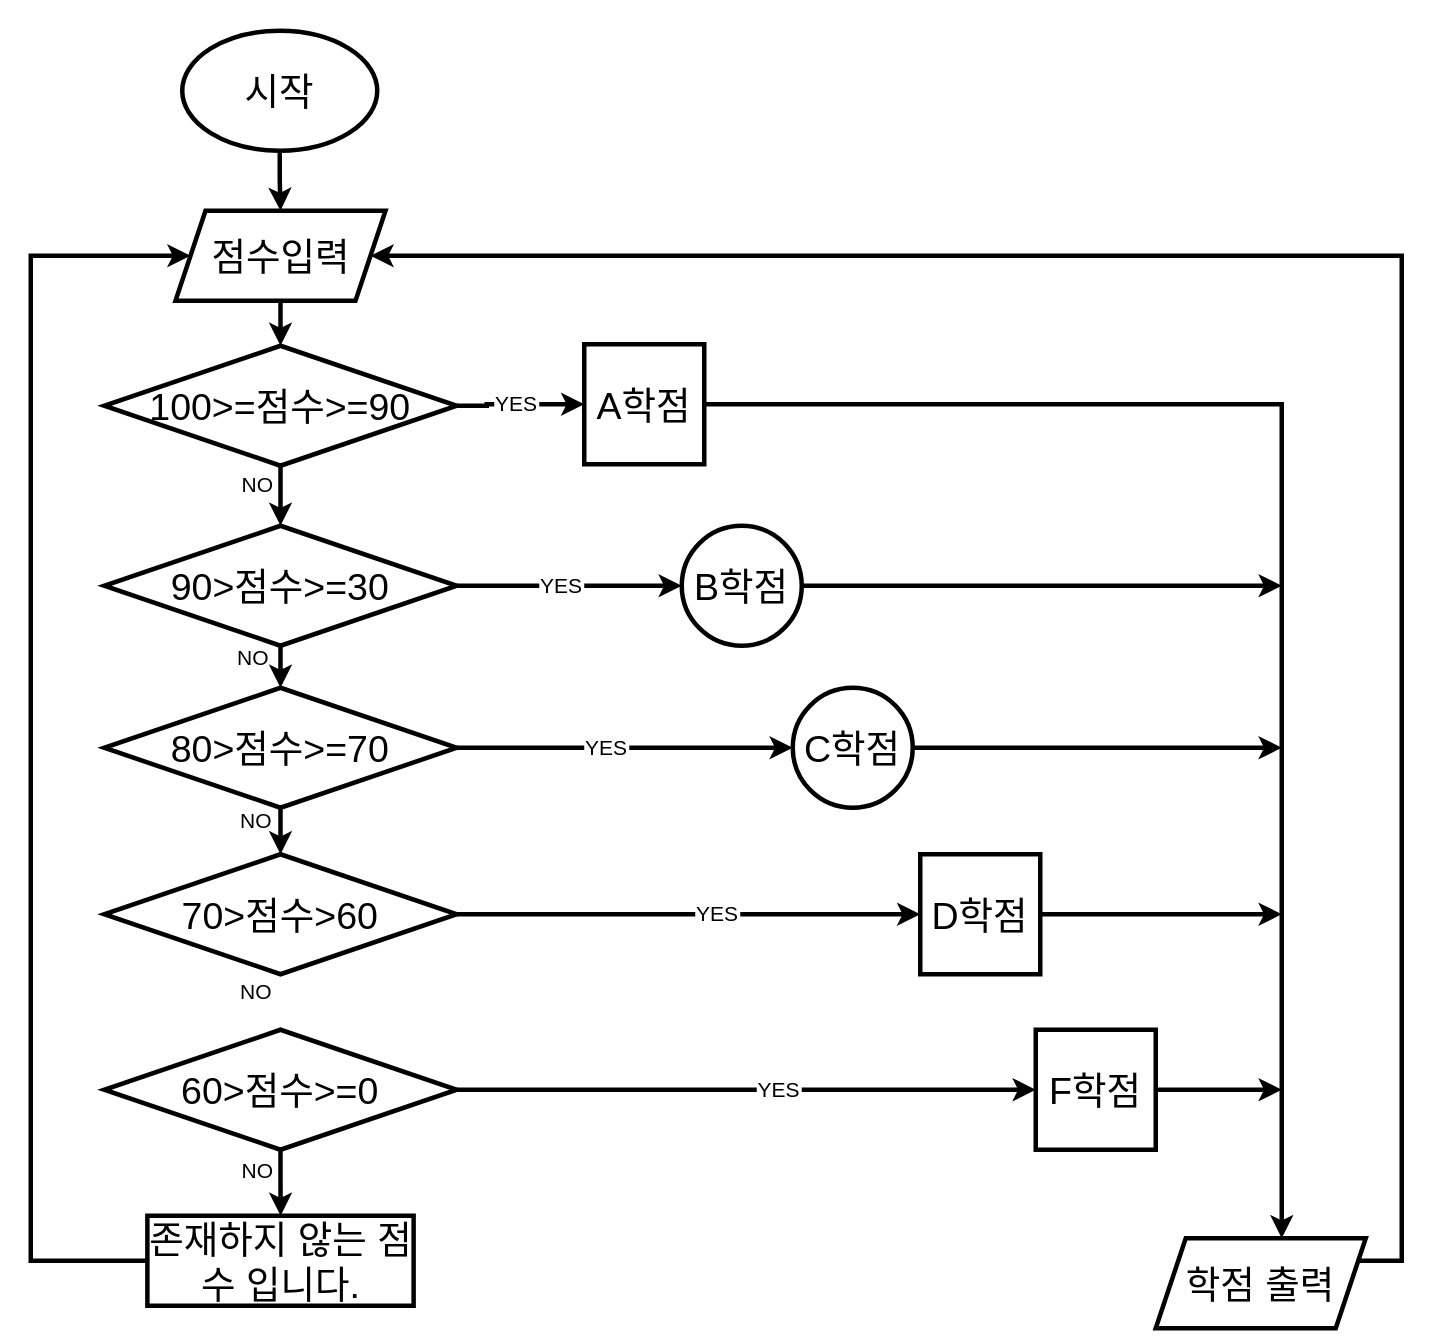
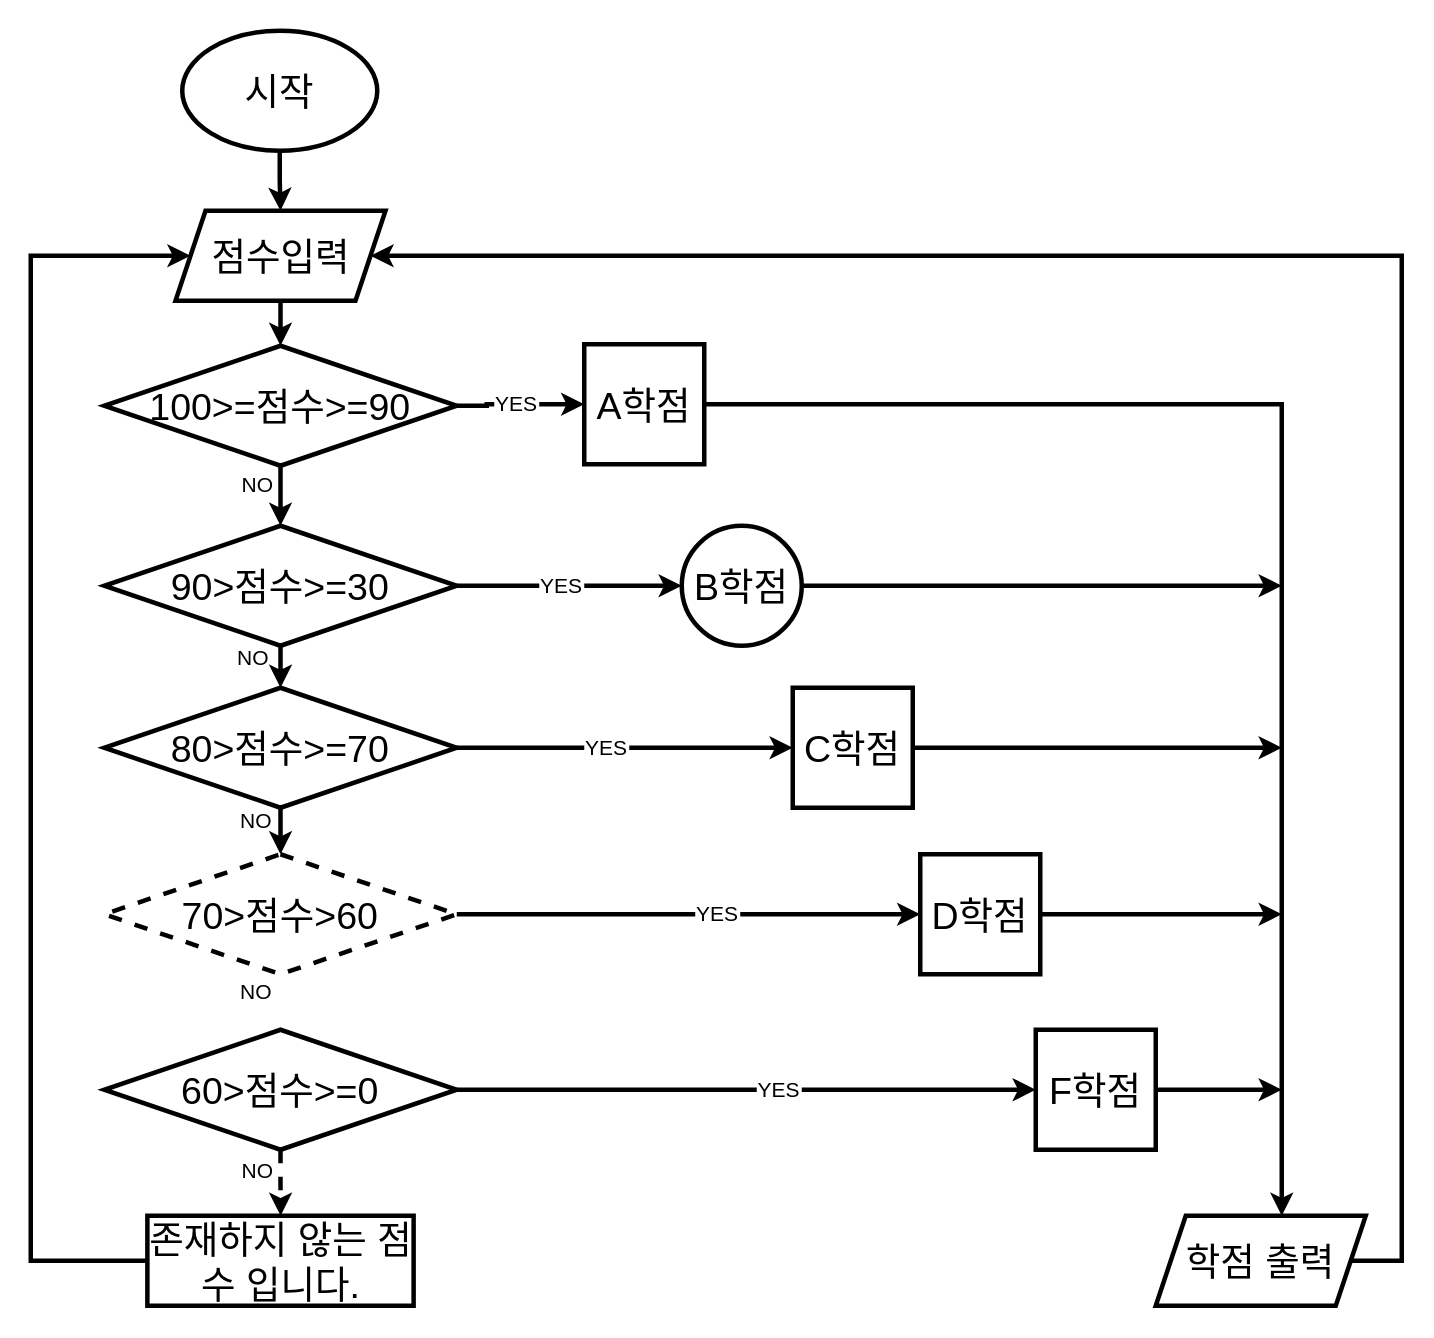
node "C학점": shape ellipse -> rectangle
node "70>점수>60": style solid -> dashed
edge "60>점수>=0" -> "존재하지 않는 점수 입니다.": style solid -> dashed
node "학점 출력": moved (1261, 1283) -> (1261, 1261)
